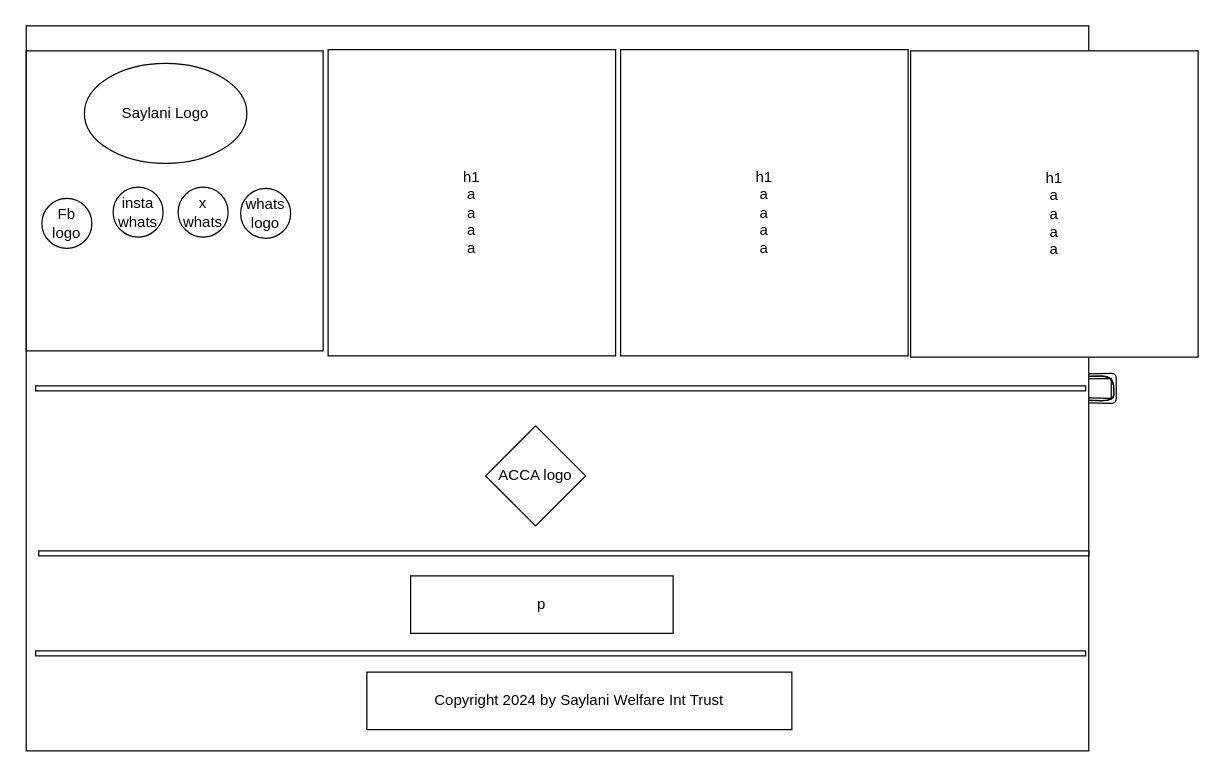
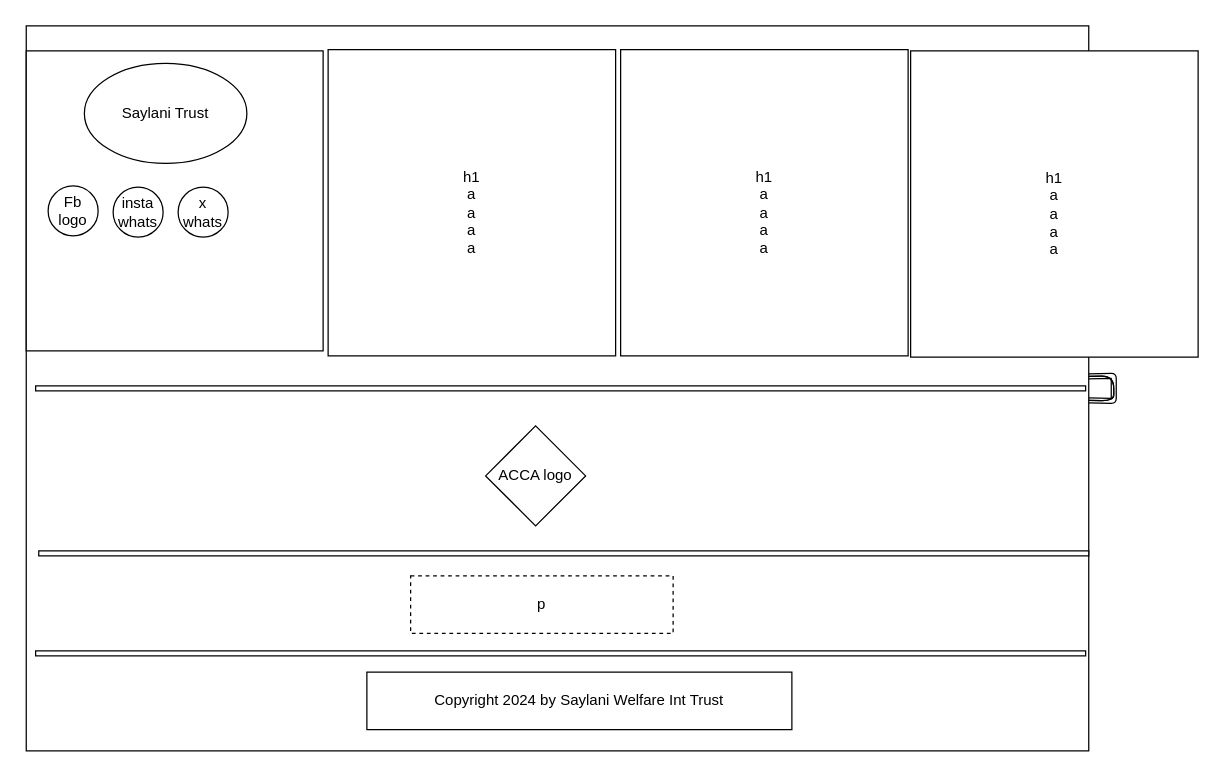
node "Saylani Logo": label "Saylani Logo" -> "Saylani Trust"
node "whats logo": removed
node "Fb logo": moved (67, 223) -> (73, 211)
node "p": style solid -> dashed
